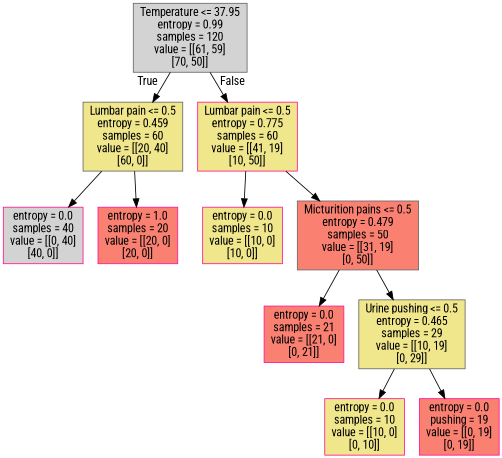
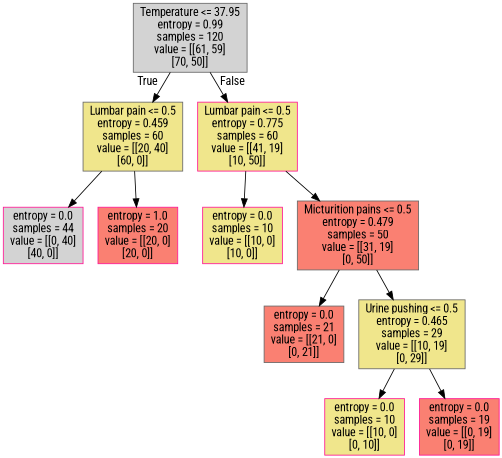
node "entropy = 0.0 samples = 40 value = [[0, 40] [40, 0]]": label "entropy = 0.0 samples = 40 value = [[0, 40] [40, 0]]" -> "entropy = 0.0 samples = 44 value = [[0, 40] [40, 0]]"
node "entropy = 0.0 samples = 21 value = [[21, 0] [0, 21]]": color deeppink -> gray40
node "entropy = 0.0 pushing = 19 value = [[0, 19] [0, 19]]": label "entropy = 0.0 pushing = 19 value = [[0, 19] [0, 19]]" -> "entropy = 0.0 samples = 19 value = [[0, 19] [0, 19]]"
